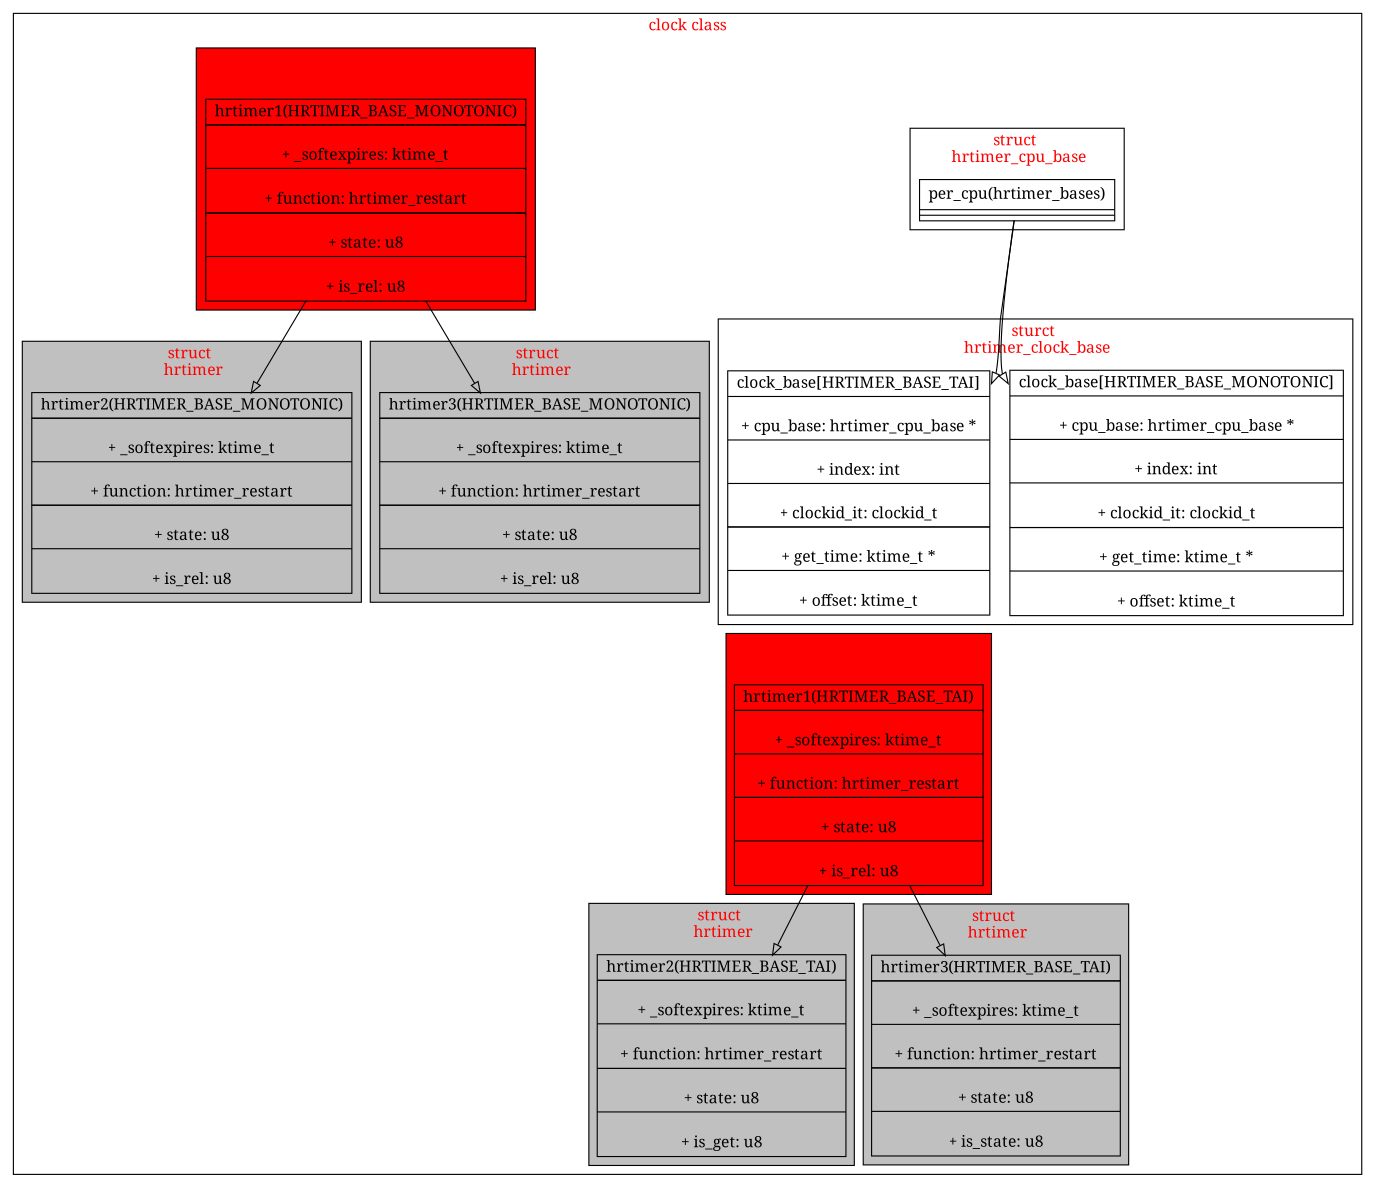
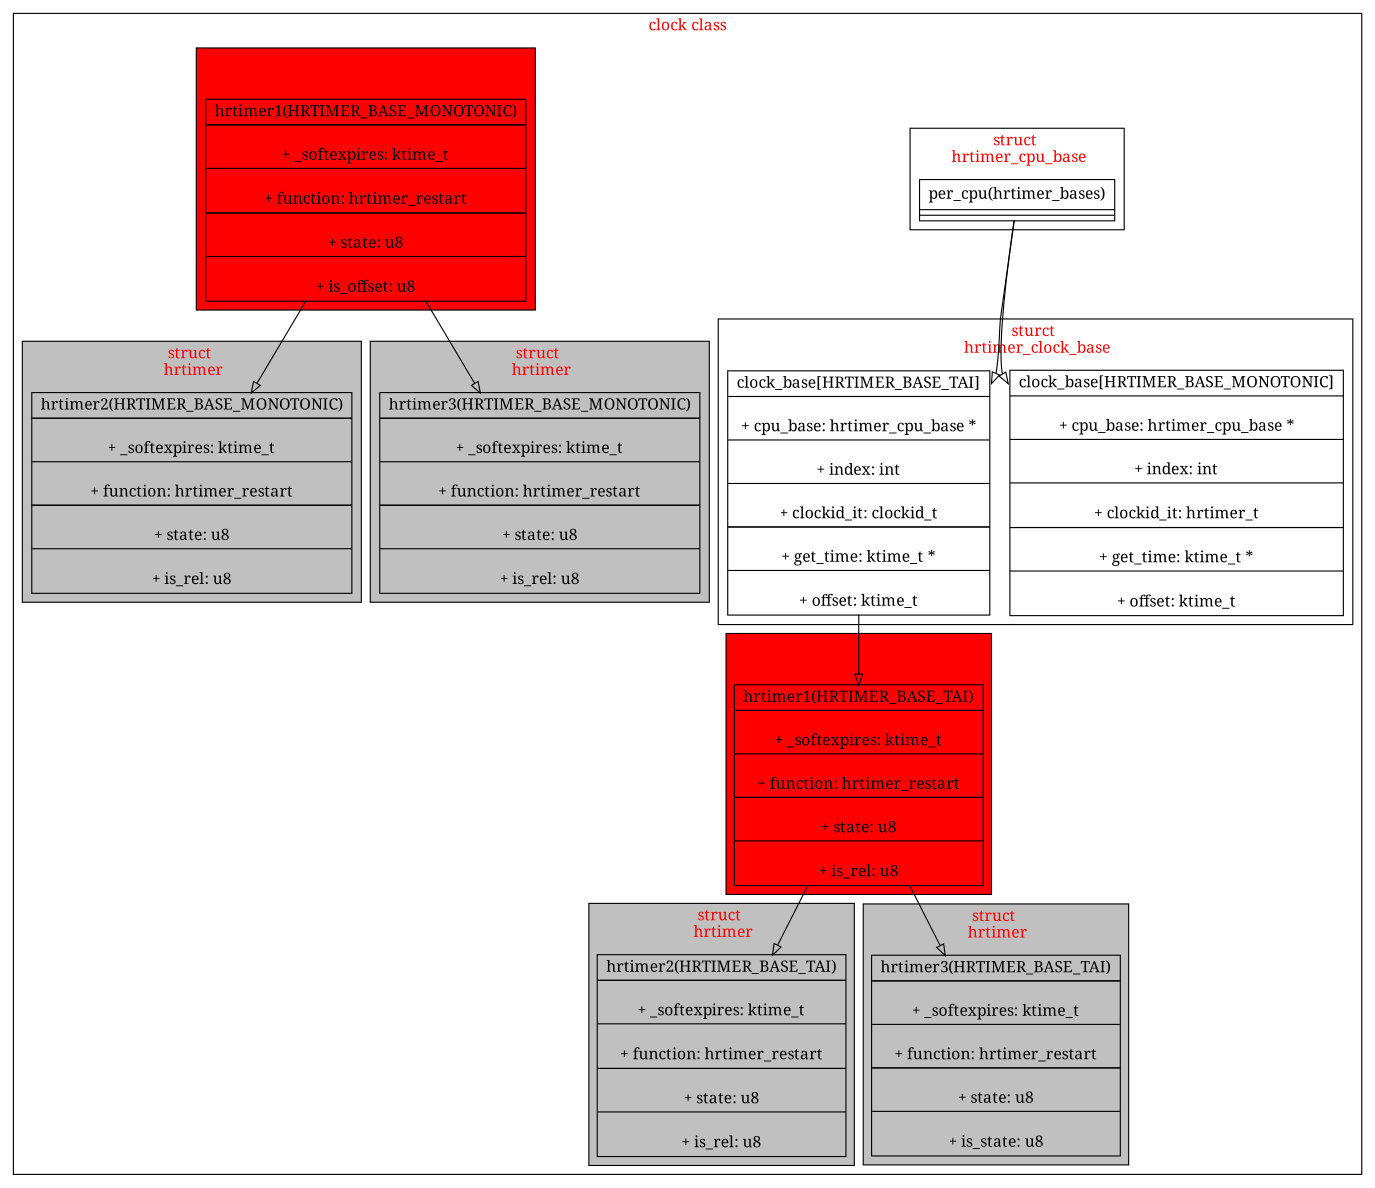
node "hrtimer1(HRTIMER_BASE_MONOTONIC)": text "+ is_rel: u8" -> "+ is_offset: u8"
node "clock_base[HRTIMER_BASE_MONOTONIC]": text "+ clockid_it: clockid_t" -> "+ clockid_it: hrtimer_t"
edge "clock_base[HRTIMER_BASE_TAI]" -> "hrtimer1(HRTIMER_BASE_TAI)": added
node "hrtimer2(HRTIMER_BASE_TAI)": text "+ is_get: u8" -> "+ is_rel: u8"
